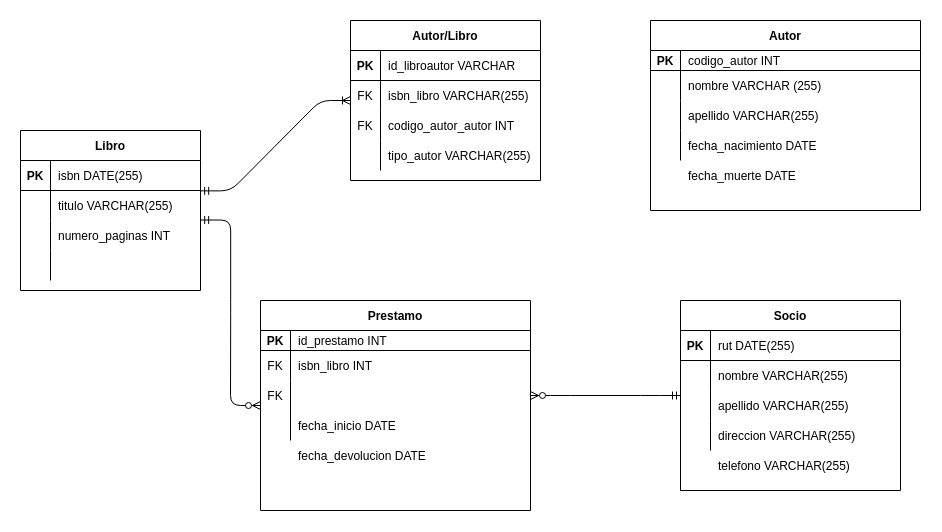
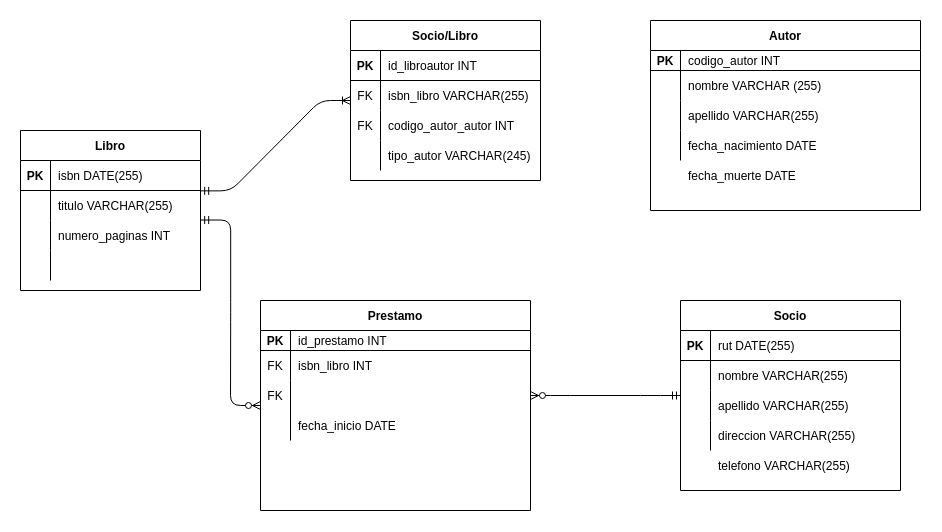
node "Autor/Libro": label "Autor/Libro" -> "Socio/Libro"
node "id_libroautor VARCHAR": label "id_libroautor VARCHAR" -> "id_libroautor INT"
node "tipo_autor VARCHAR(255)": label "tipo_autor VARCHAR(255)" -> "tipo_autor VARCHAR(245)"
node "fecha_devolucion DATE": removed
